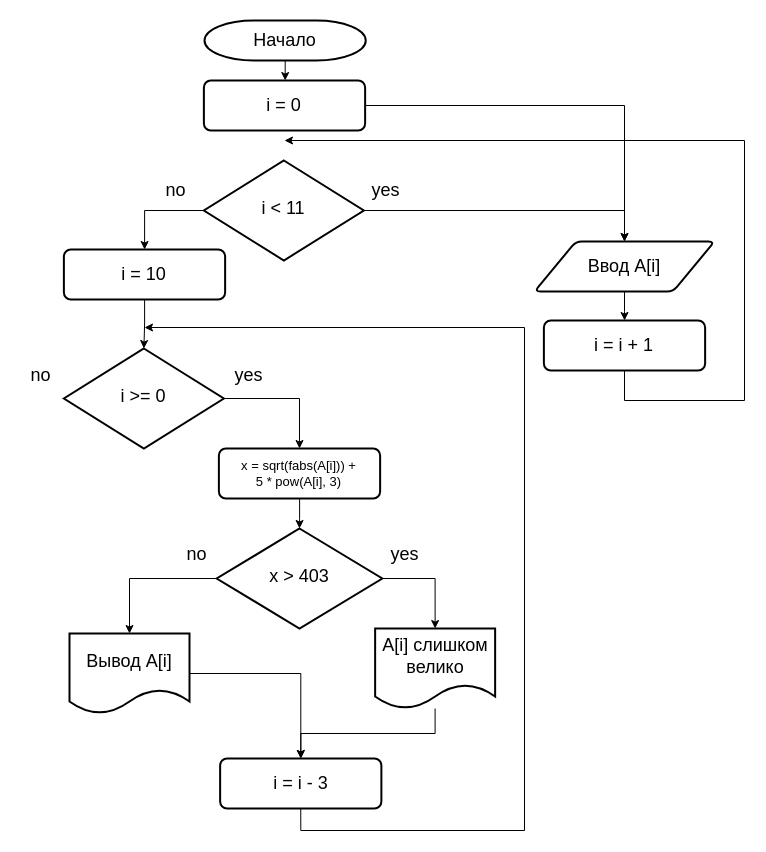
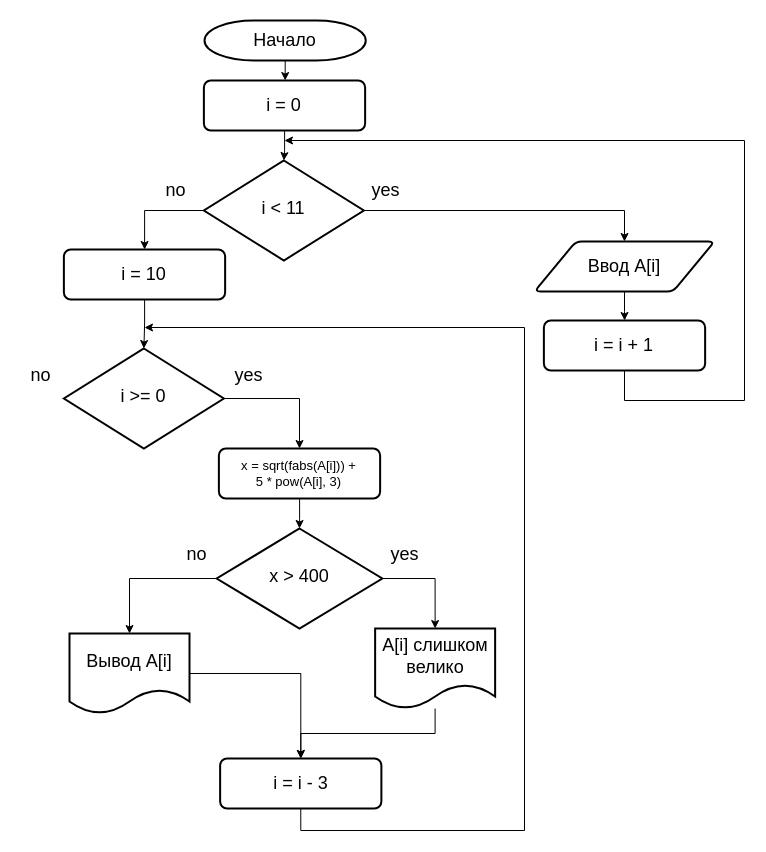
edge "i = 0" -> "Ввод A[i]": now "i = 0" -> "i < 11"
node "x > 403": label "x > 403" -> "x > 400"
